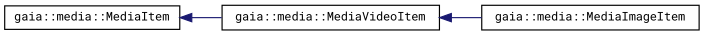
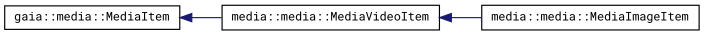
node "gaia::media::MediaVideoItem": label "gaia::media::MediaVideoItem" -> "media::media::MediaVideoItem"
node "gaia::media::MediaImageItem": label "gaia::media::MediaImageItem" -> "media::media::MediaImageItem"
